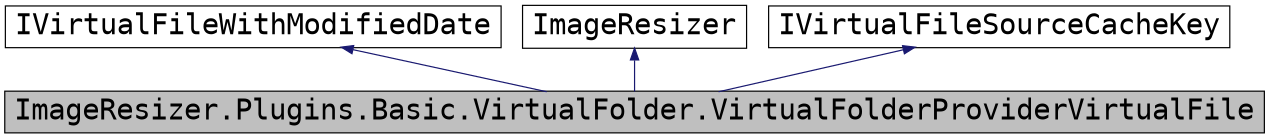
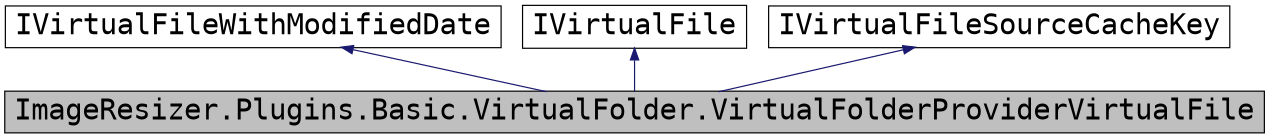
node "ImageResizer": label "ImageResizer" -> "IVirtualFile"
